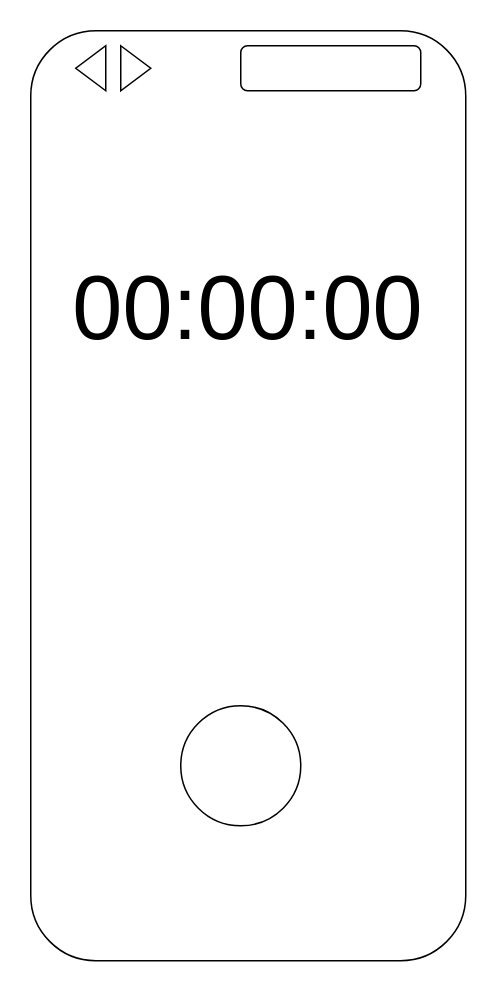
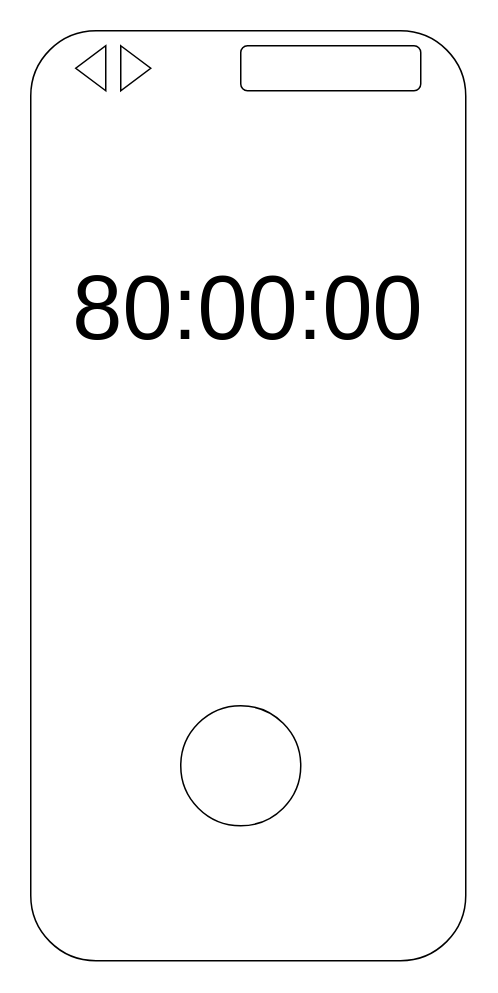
node "00:00:00": label "00:00:00" -> "80:00:00"
